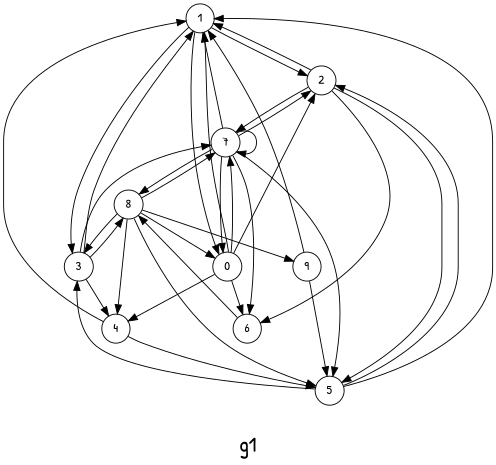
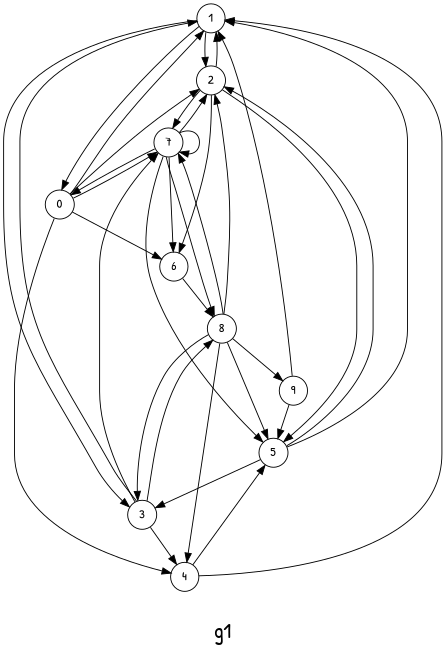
edge "7" -> "1": removed
edge "8" -> "0": now "8" -> "2"
